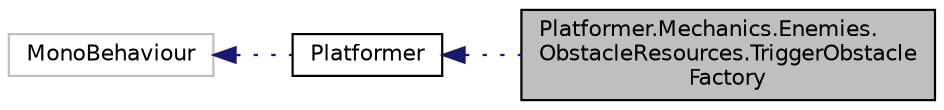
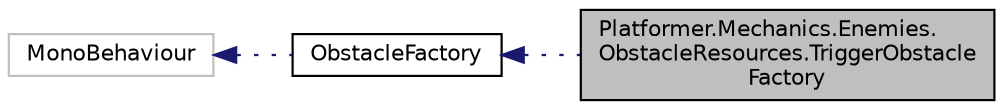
node "Platformer": label "Platformer" -> "ObstacleFactory"
